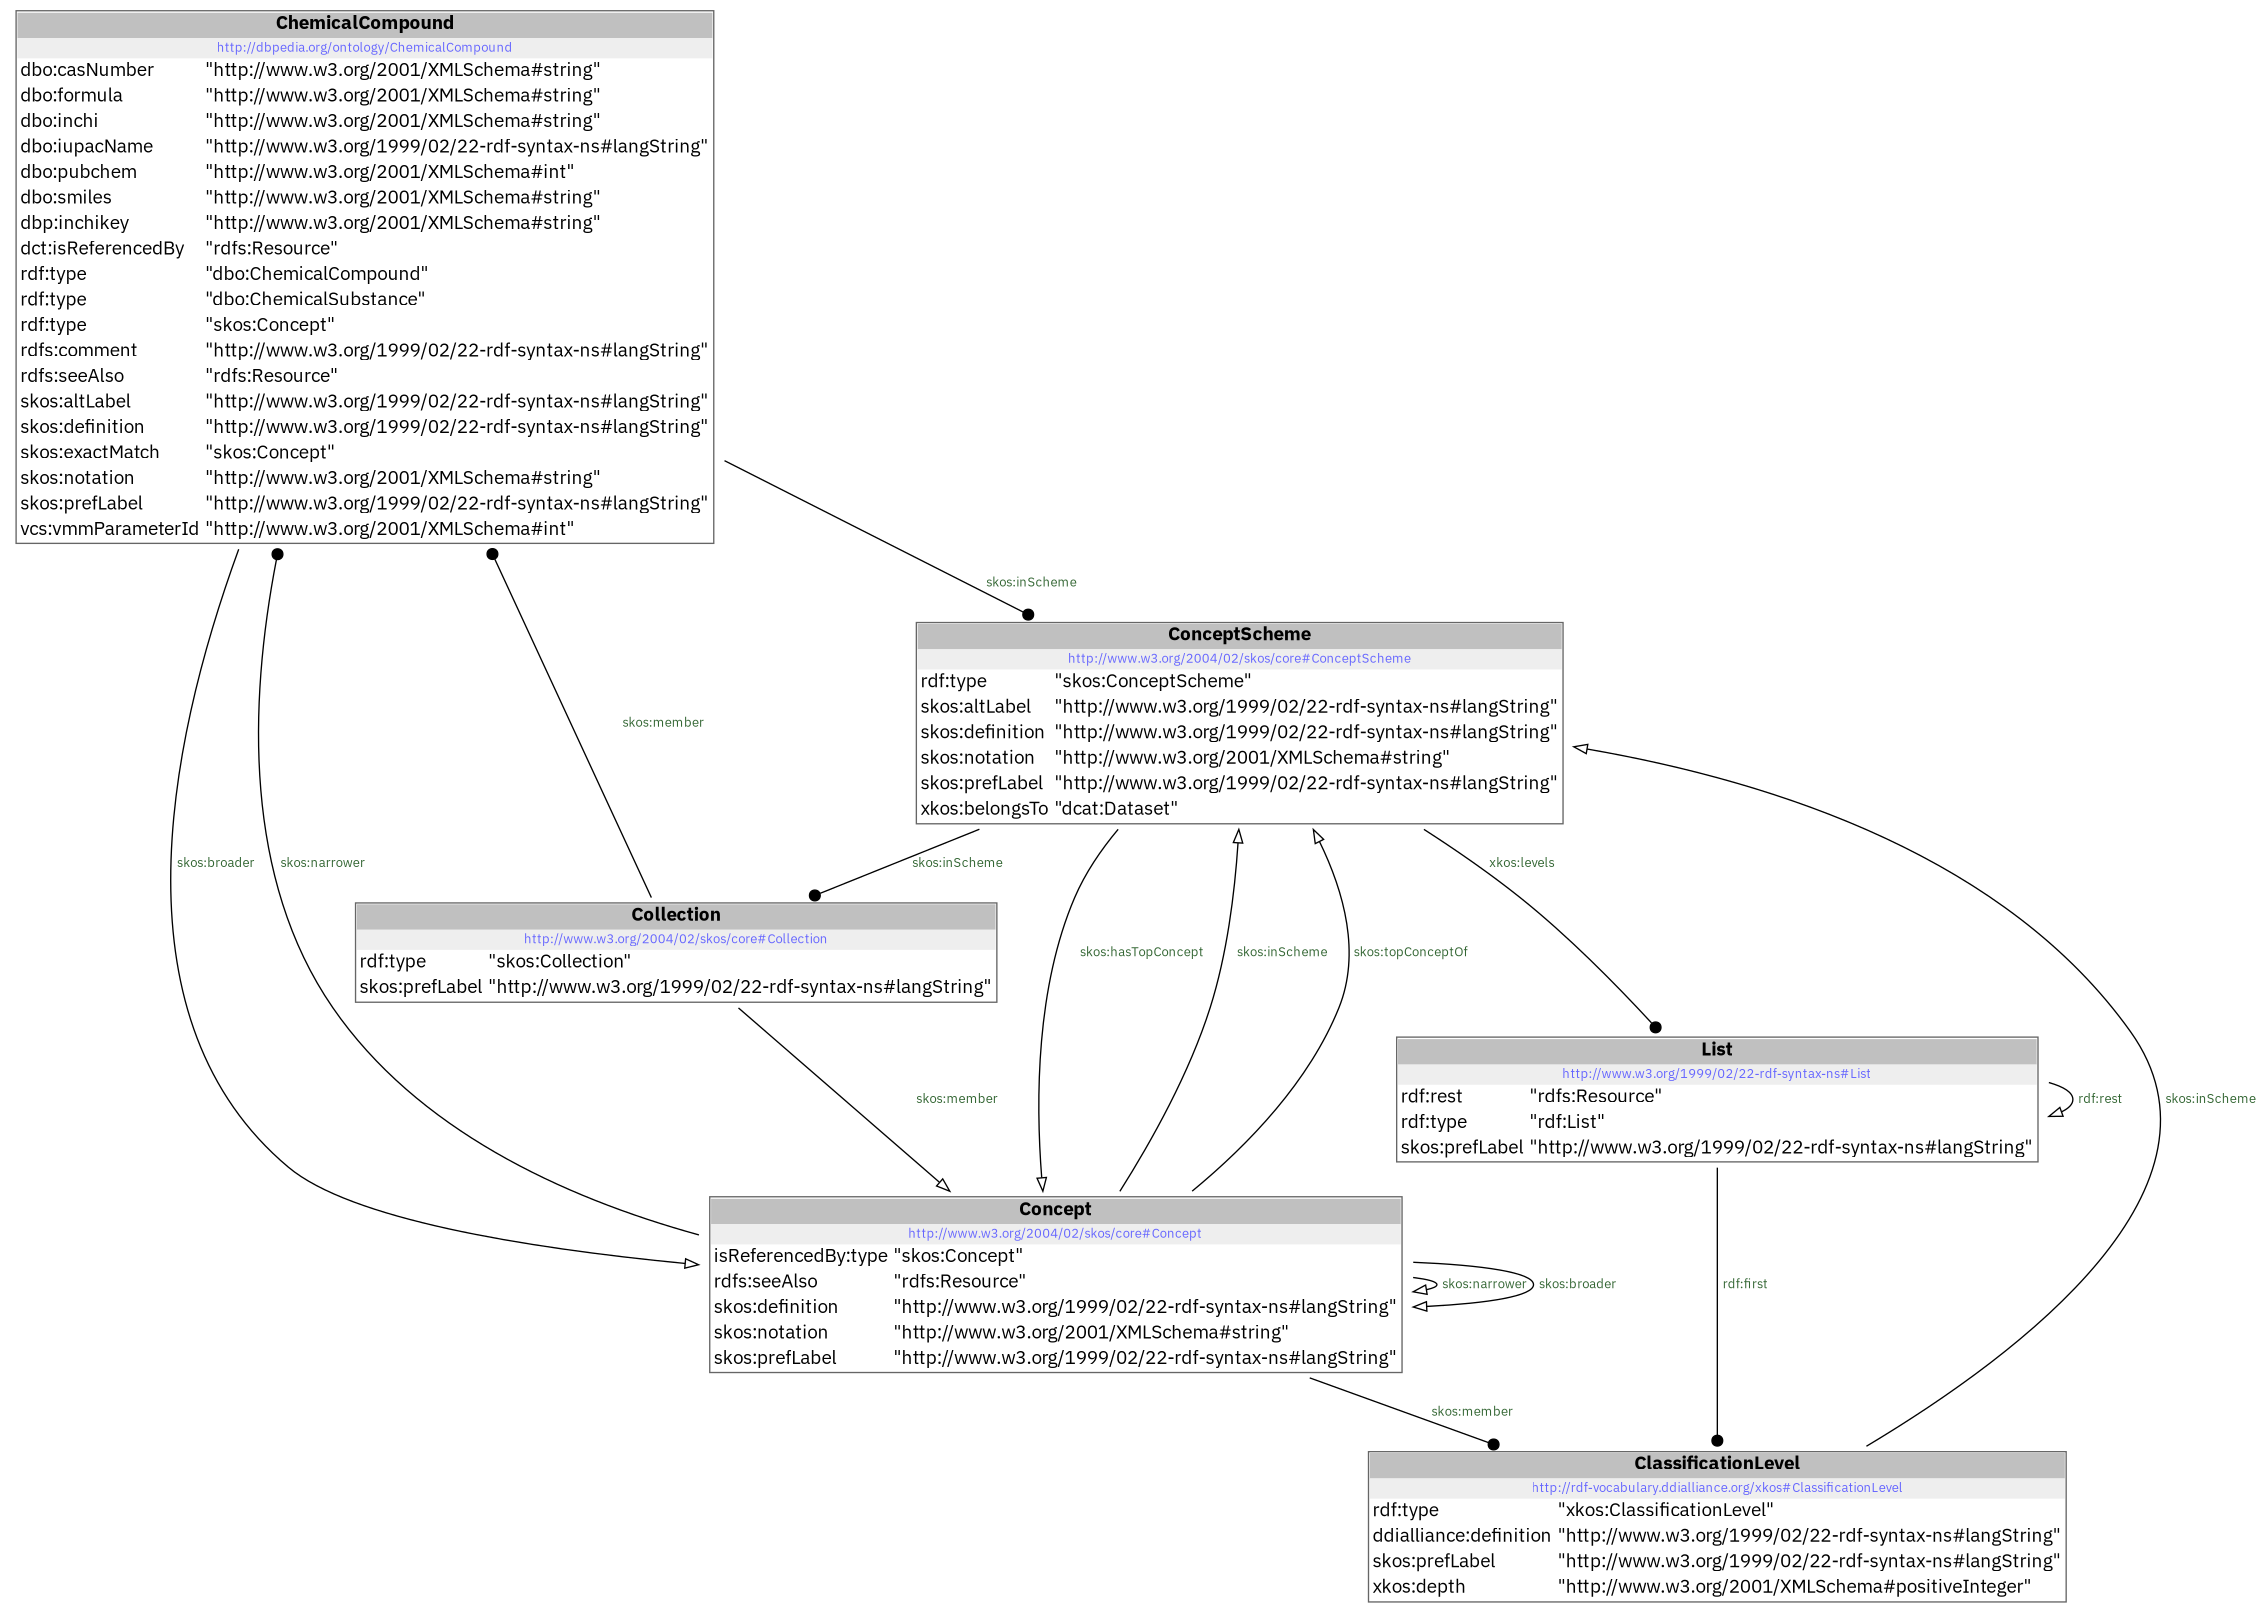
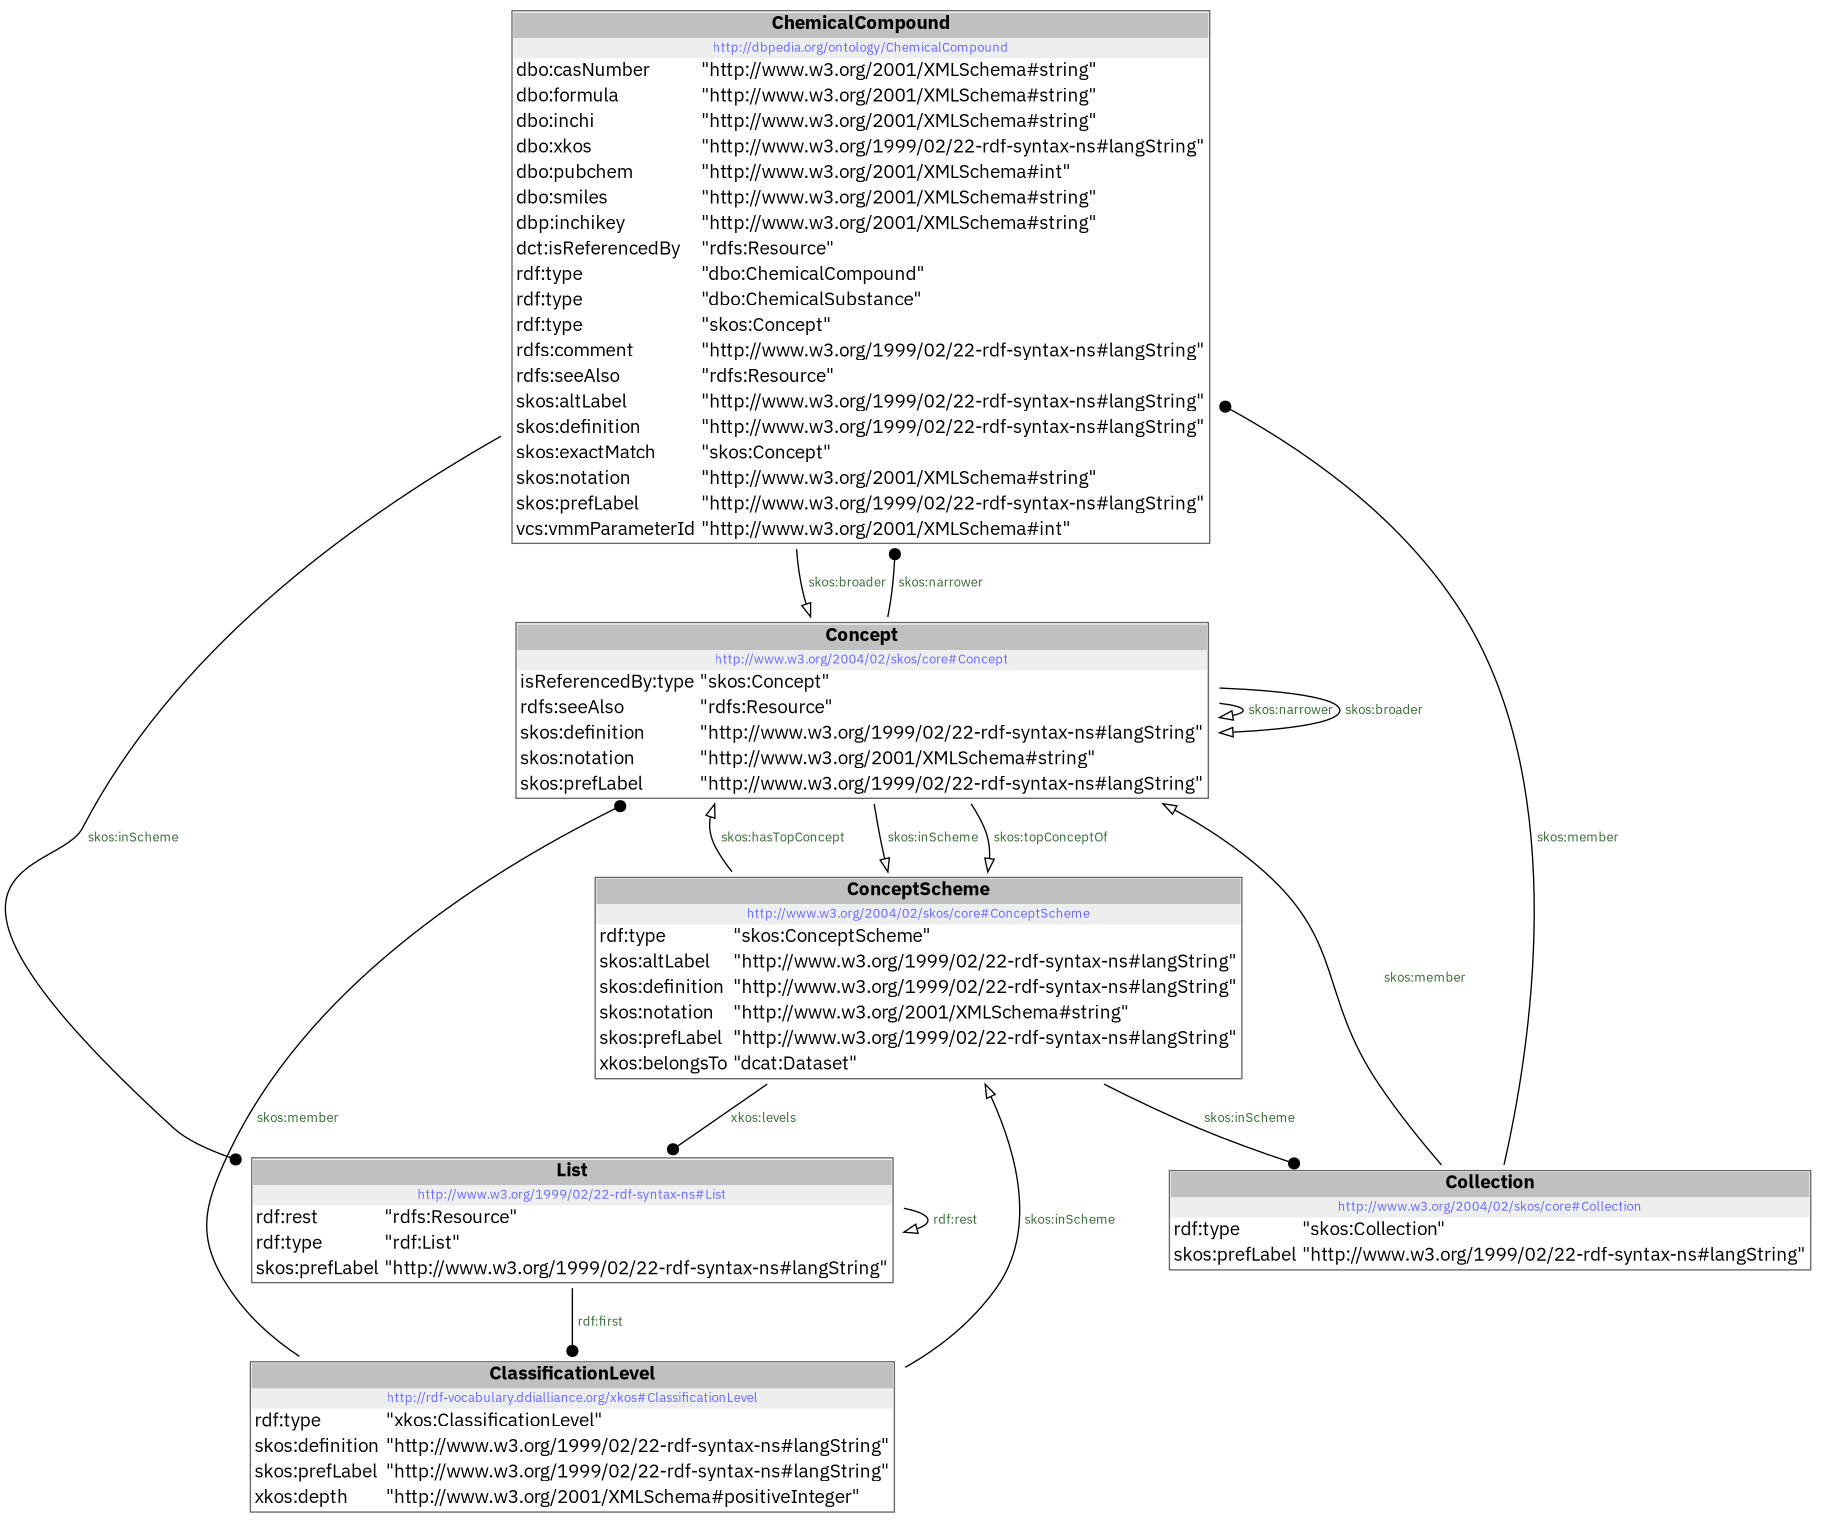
node "ChemicalCompound": text "dbo:iupacName" -> "dbo:xkos"
edge "ChemicalCompound" -> "ConceptScheme": now "ChemicalCompound" -> "List"
edge "Concept" -> "ClassificationLevel": reversed
node "ClassificationLevel": text "ddialliance:definition" -> "skos:definition"
